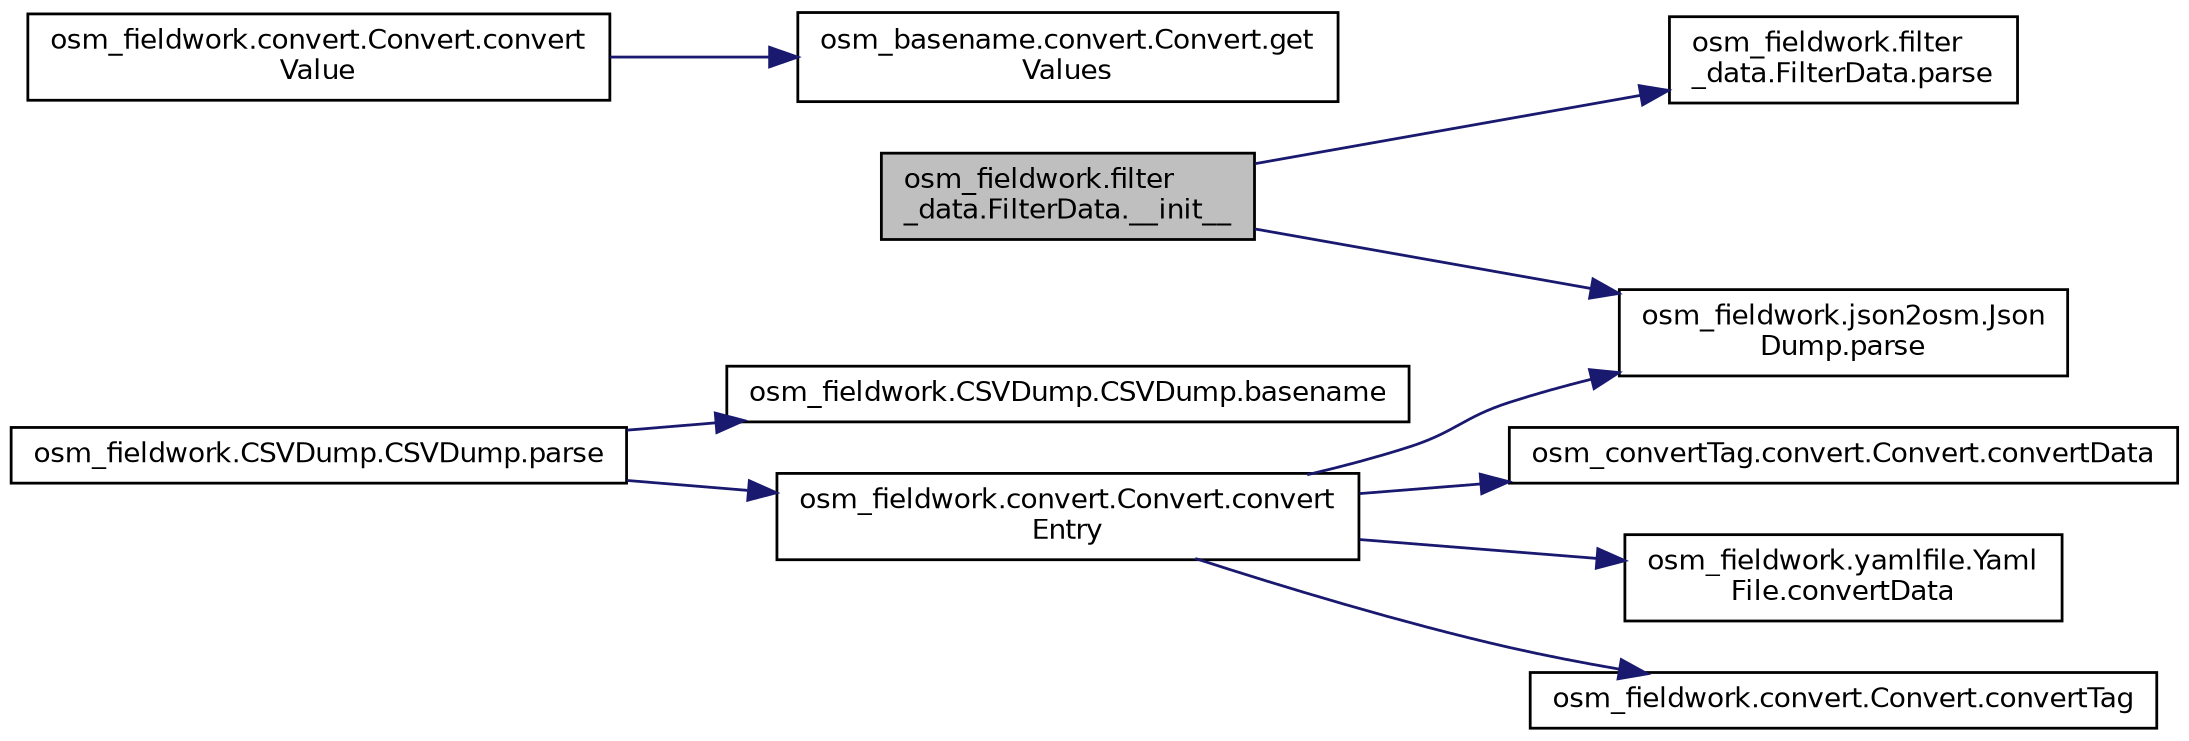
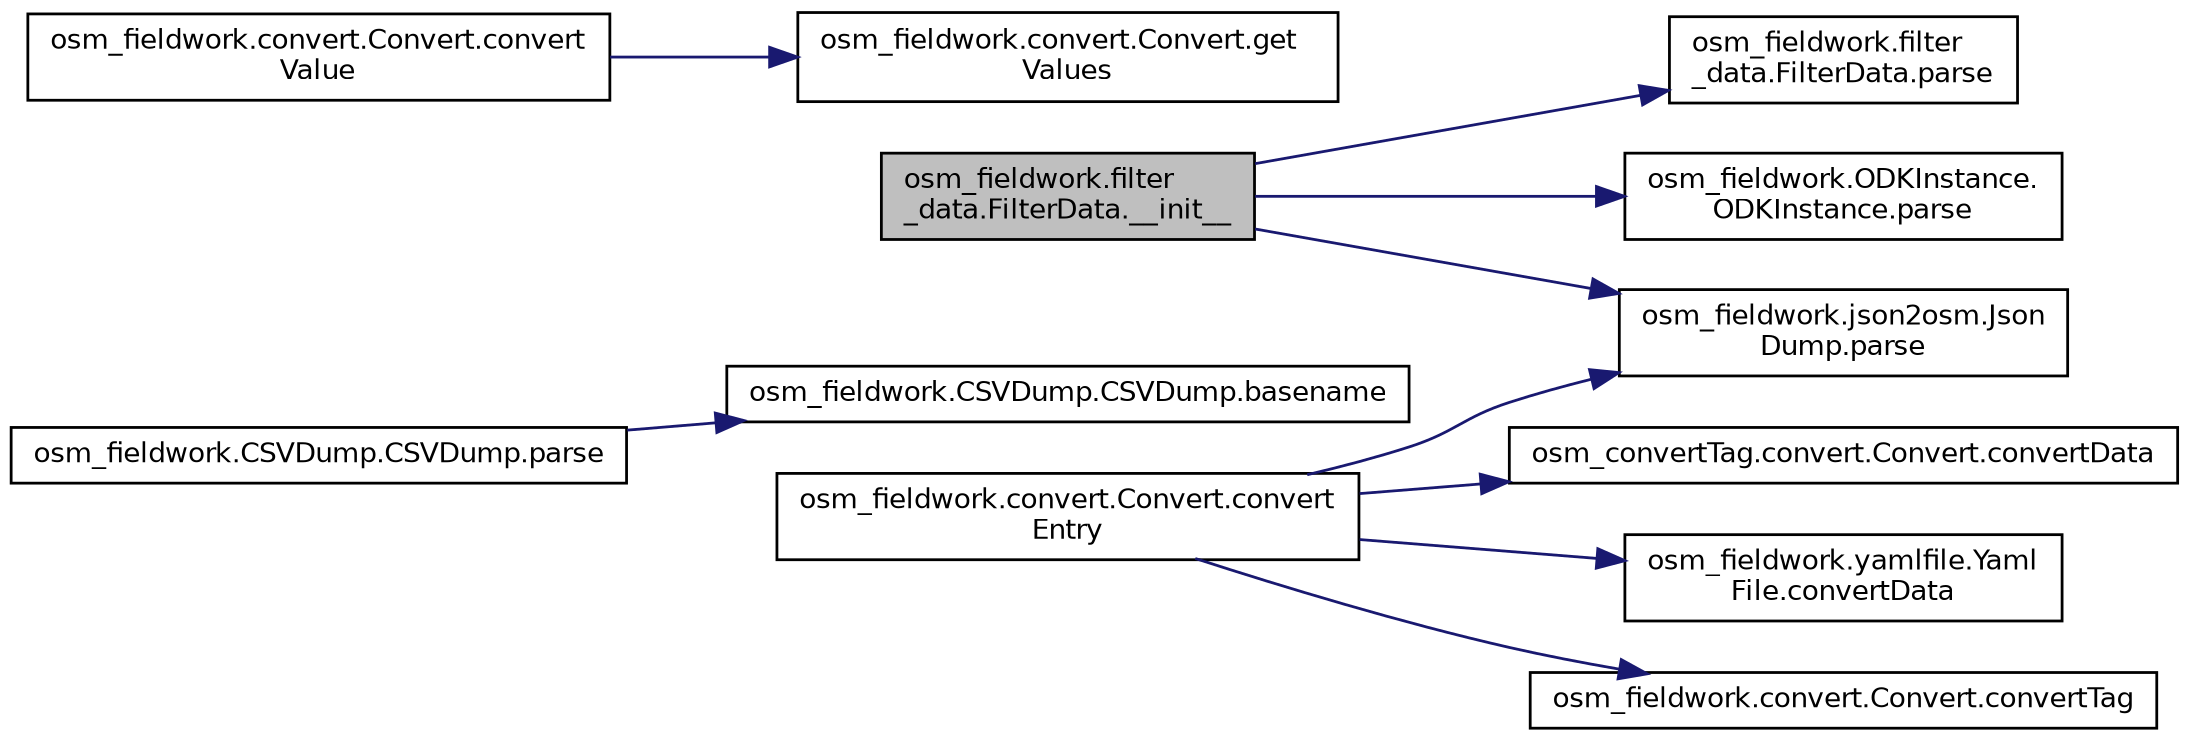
node "osm_basename.convert.Convert.get Values": label "osm_basename.convert.Convert.get Values" -> "osm_fieldwork.convert.Convert.get Values"
node "osm_fieldwork.ODKInstance. ODKInstance.parse": added
edge "osm_fieldwork.CSVDump.CSVDump.parse" -> "osm_fieldwork.convert.Convert.convert Entry": removed
